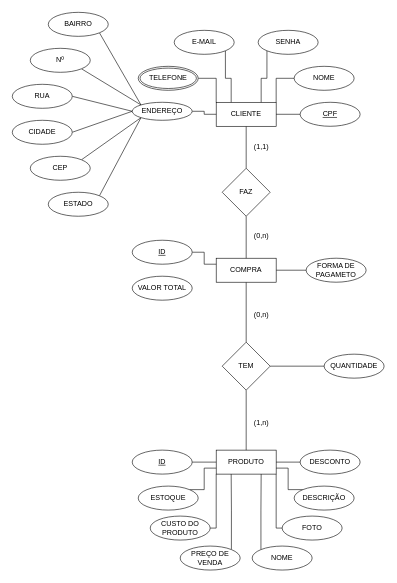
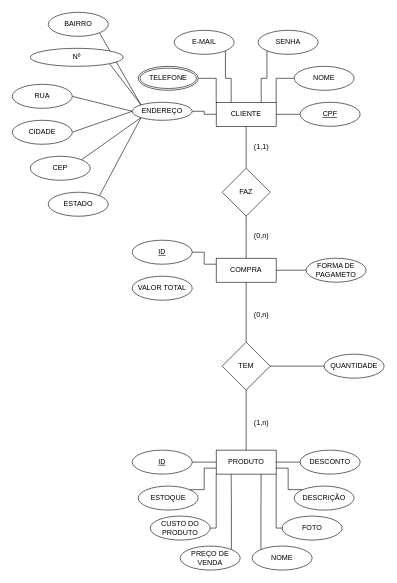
node "Nº": size 60x24 -> 93x18
